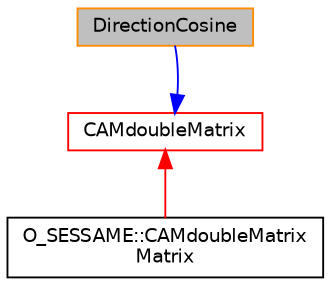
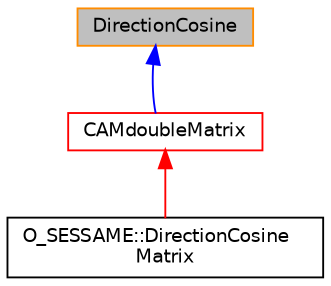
edge "DirectionCosine" -> "CAMdoubleMatrix": reversed
node "O_SESSAME::CAMdoubleMatrix Matrix": label "O_SESSAME::CAMdoubleMatrix Matrix" -> "O_SESSAME::DirectionCosine Matrix"
